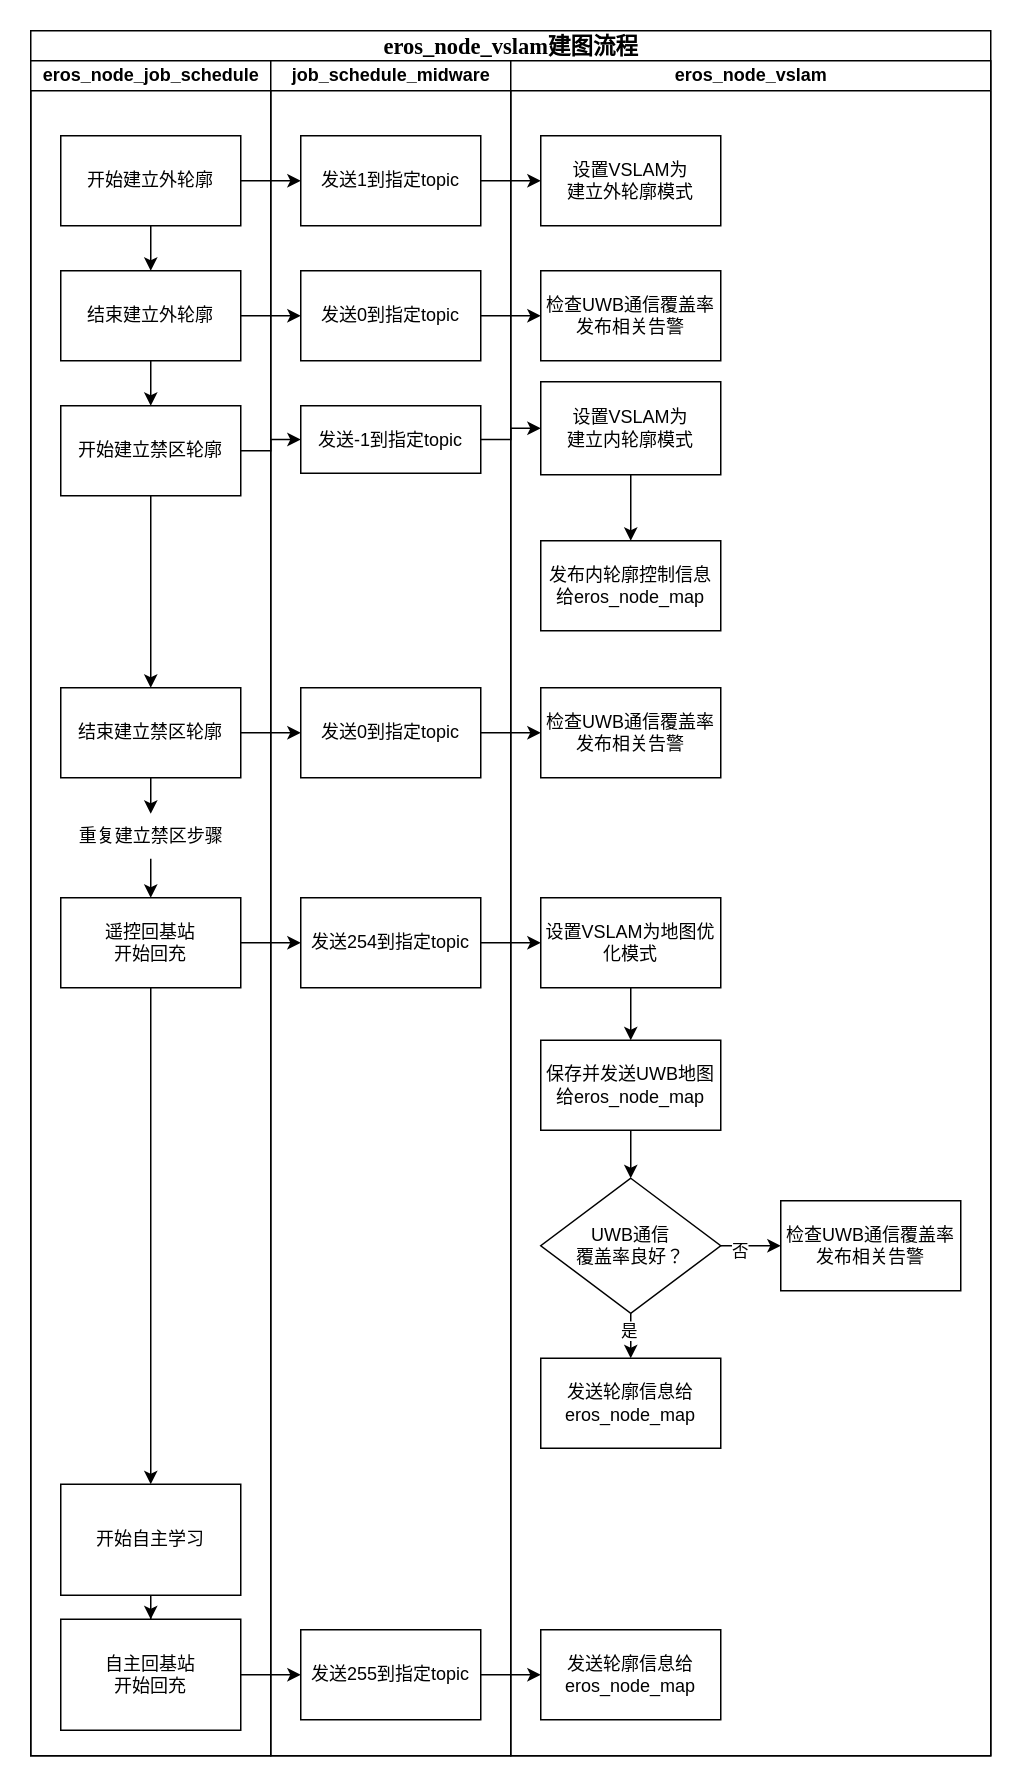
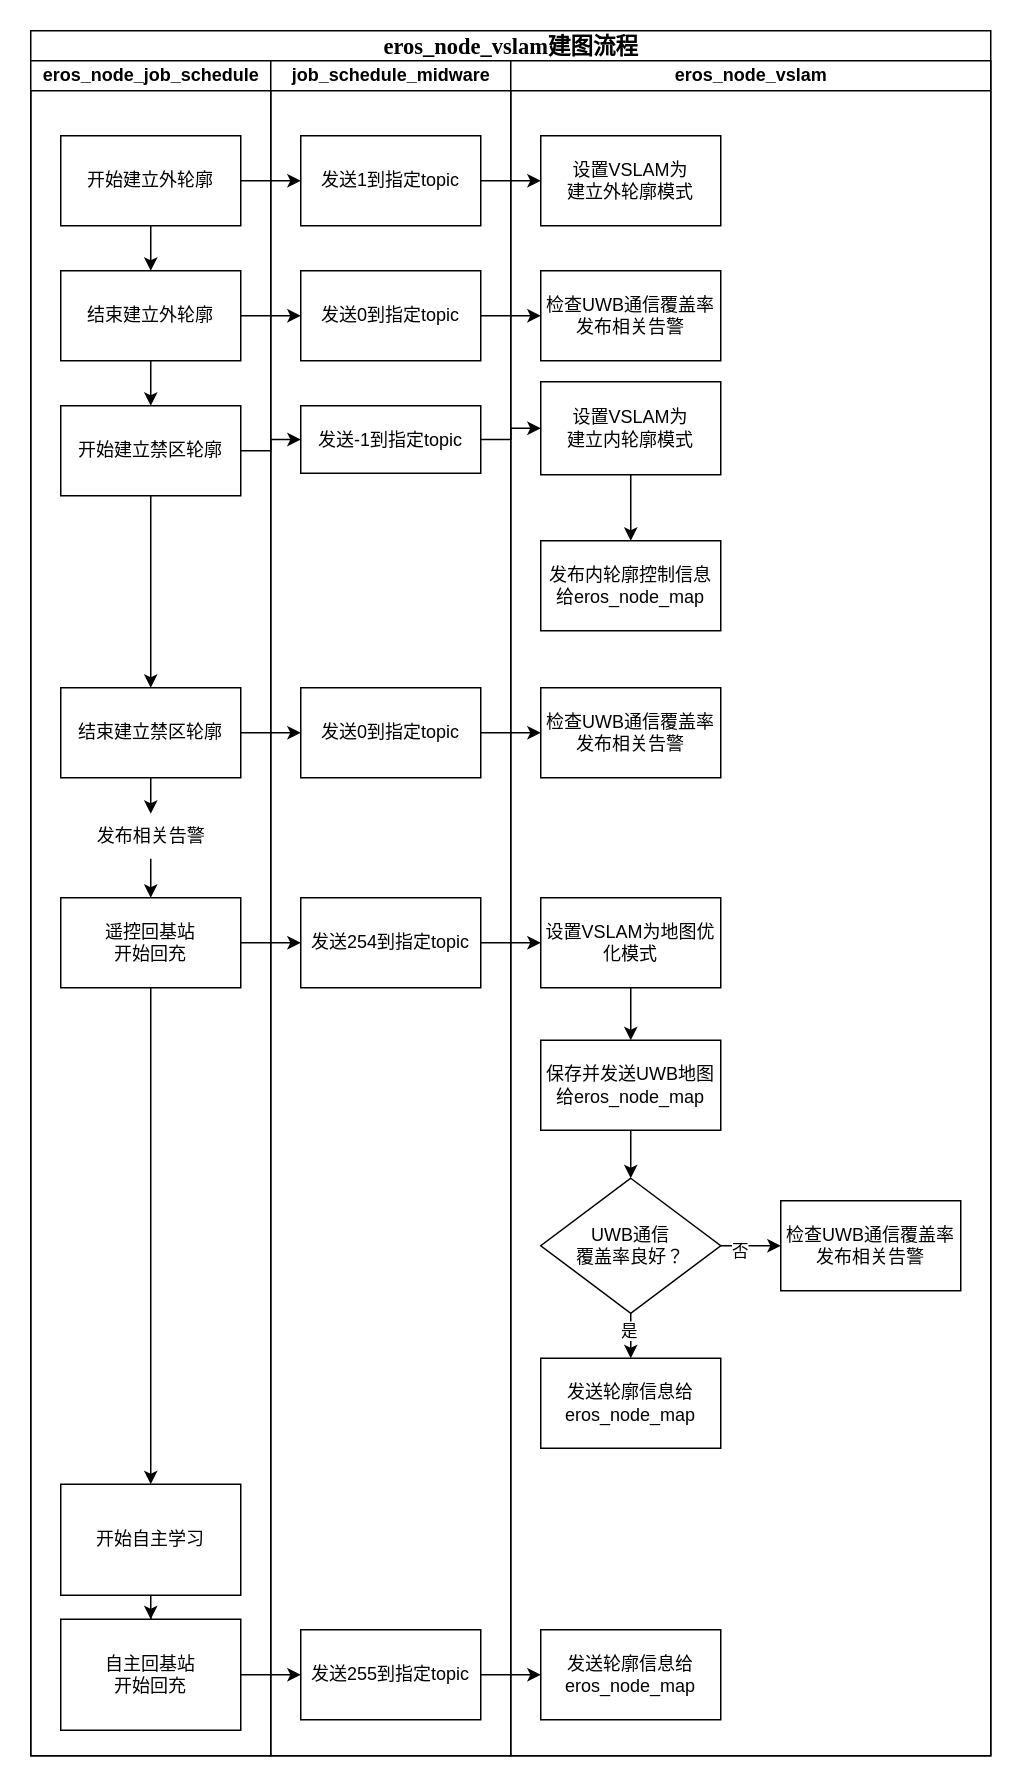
node "重复建立禁区步骤": label "重复建立禁区步骤" -> "发布相关告警"
